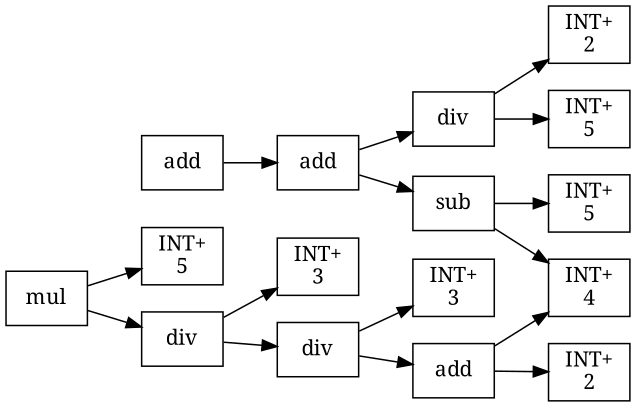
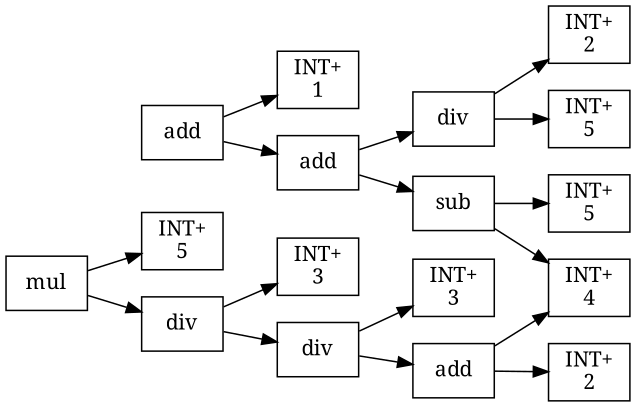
node "INT+ 1": added
